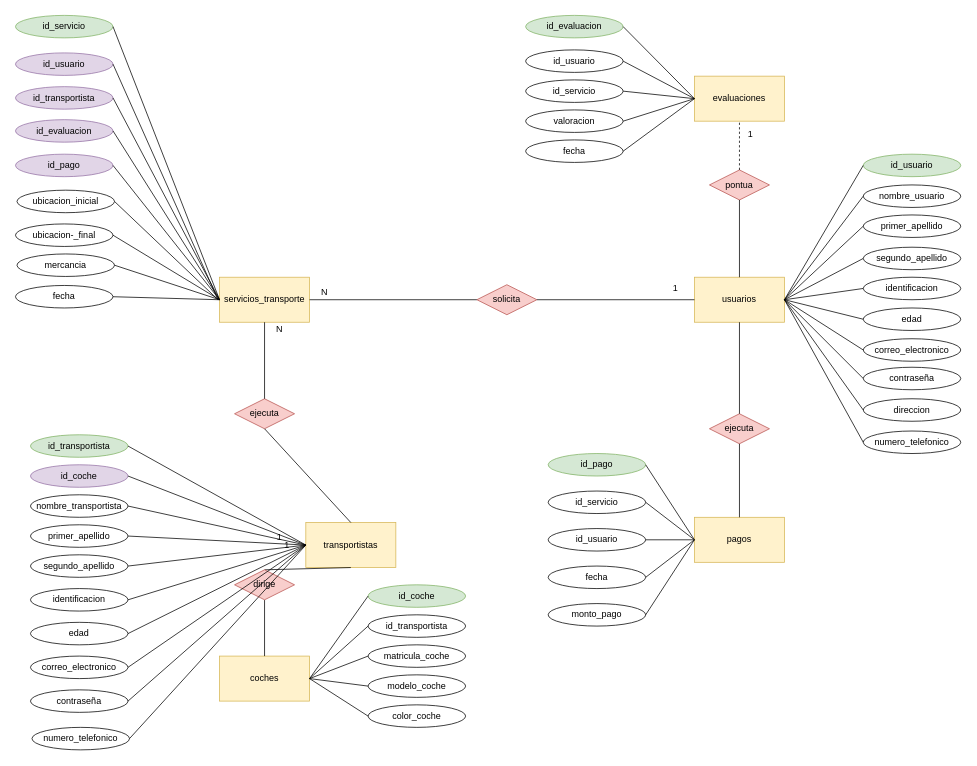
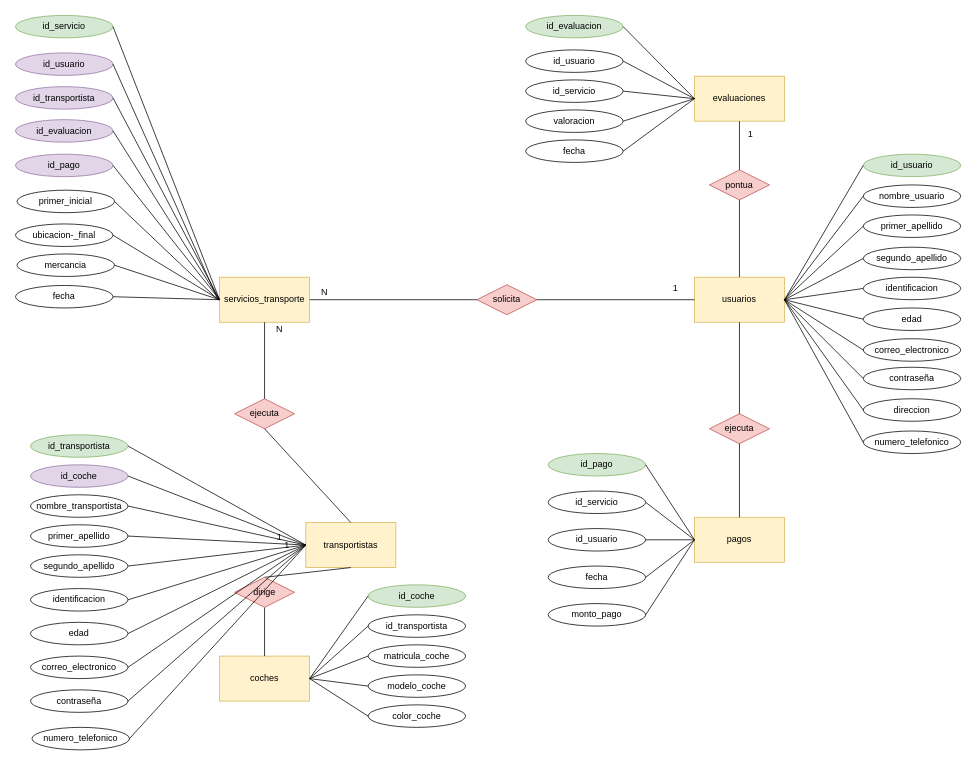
edge "evaluaciones" -- "pontua": style dashed -> solid
node "ubicacion_inicial": label "ubicacion_inicial" -> "primer_inicial"
node "dirige": moved (264, 585) -> (264, 592)
